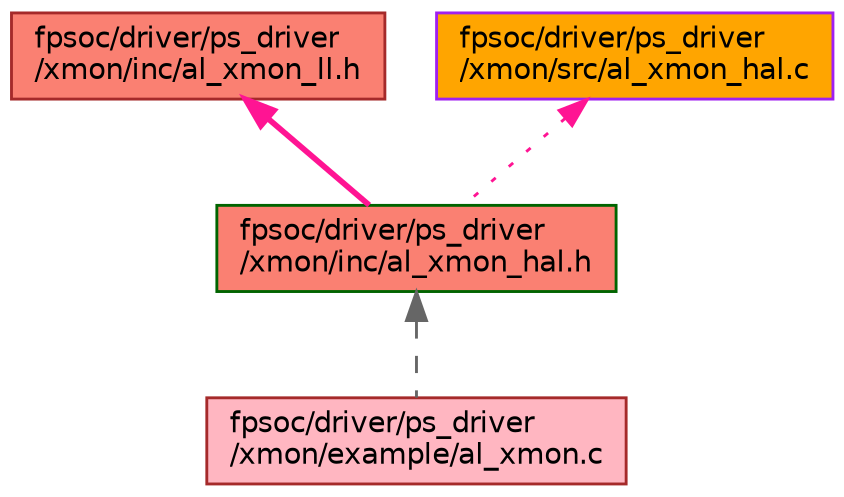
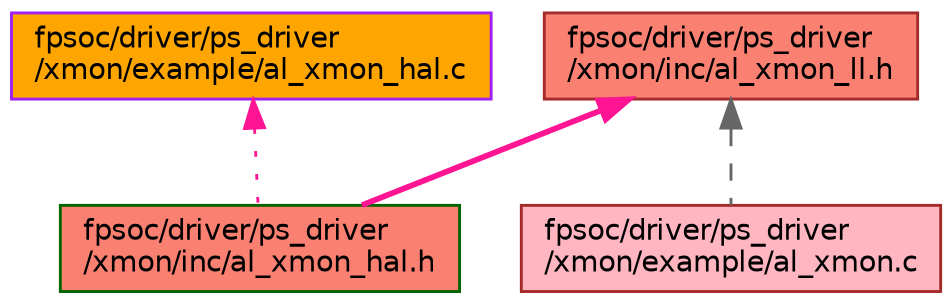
node "fpsoc/driver/ps_driver /xmon/src/al_xmon_hal.c": label "fpsoc/driver/ps_driver /xmon/src/al_xmon_hal.c" -> "fpsoc/driver/ps_driver /xmon/example/al_xmon_hal.c"
edge "fpsoc/driver/ps_driver /xmon/example/al_xmon.c" -> "fpsoc/driver/ps_driver /xmon/inc/al_xmon_hal.h": now "fpsoc/driver/ps_driver /xmon/example/al_xmon.c" -> "fpsoc/driver/ps_driver /xmon/inc/al_xmon_ll.h"
